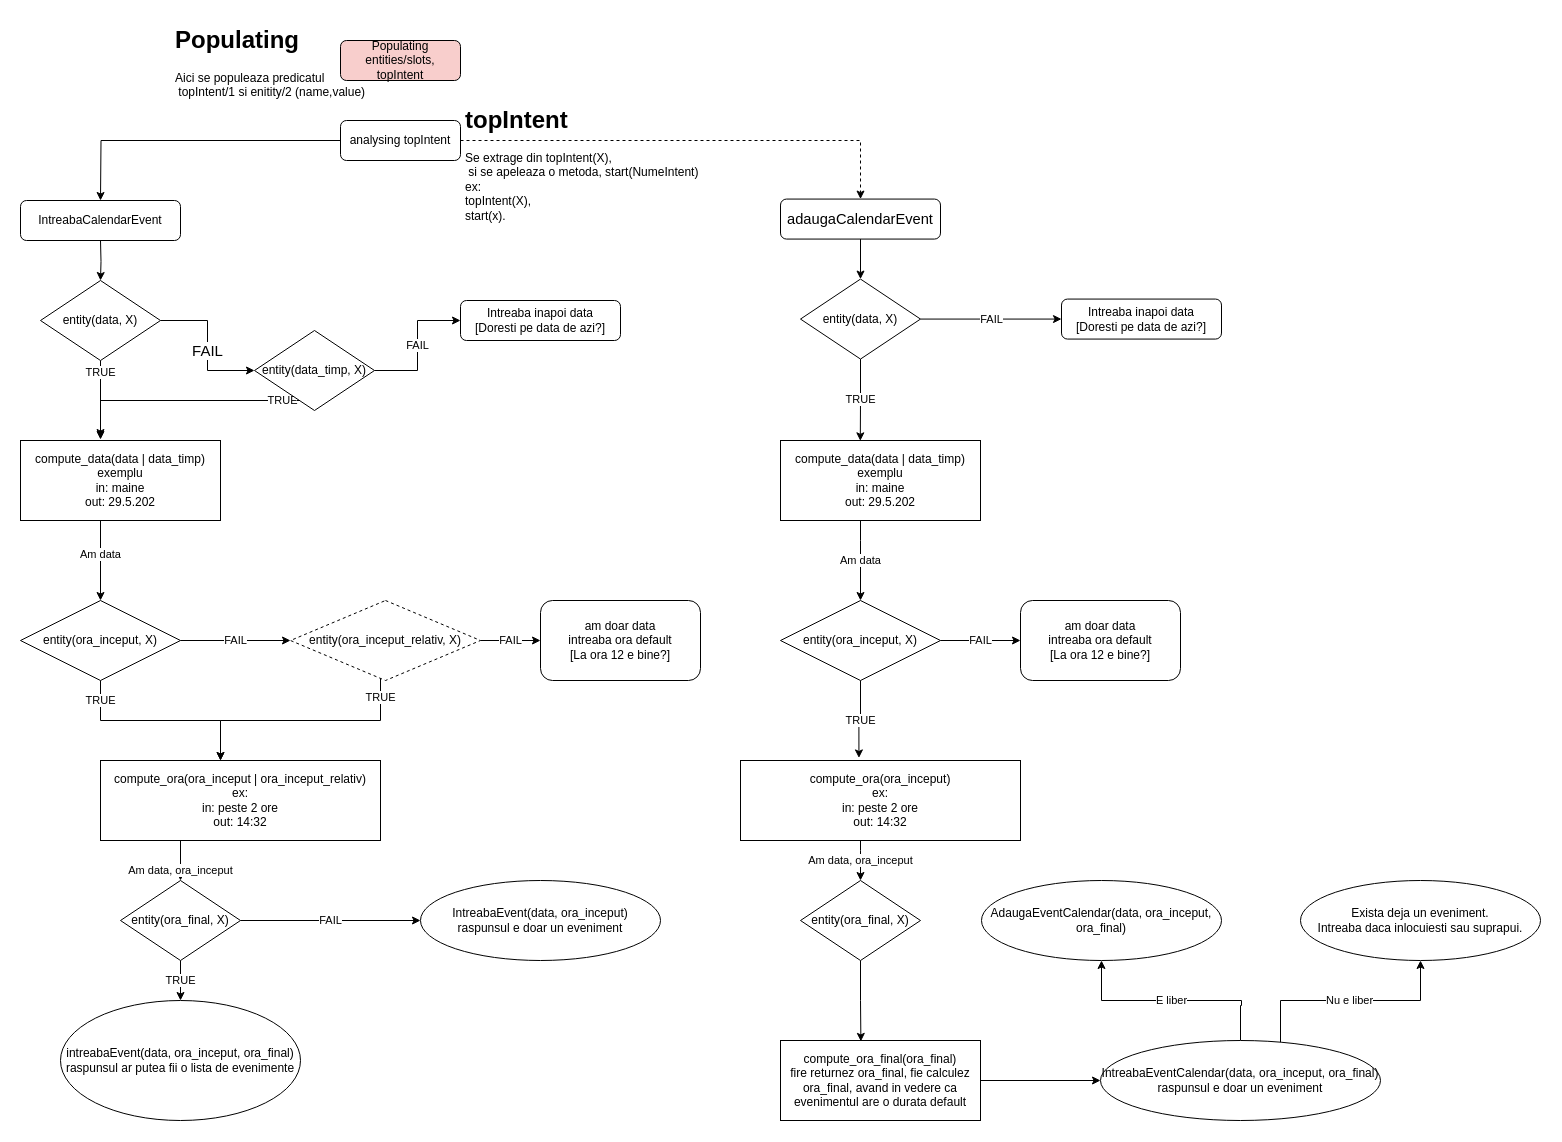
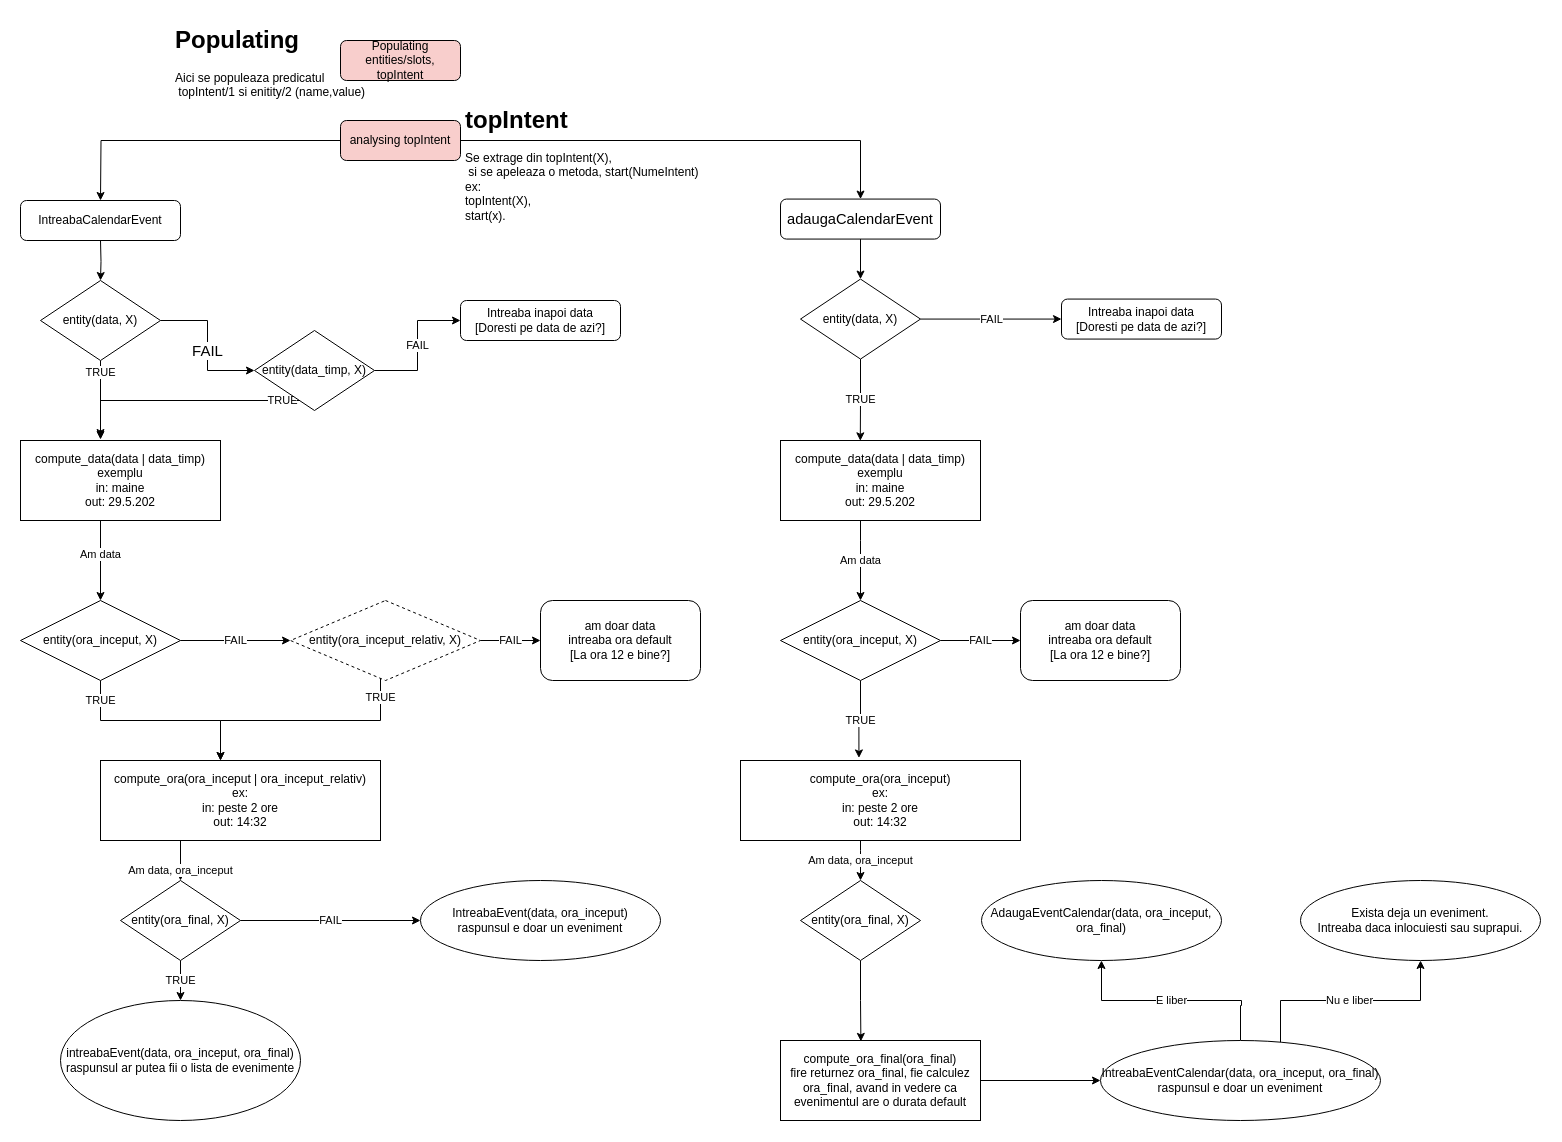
node "analysing topIntent": fillcolor #ffffff -> #f8cecc
edge "analysing topIntent" -> "adaugaCalendarEvent": style dashed -> solid
